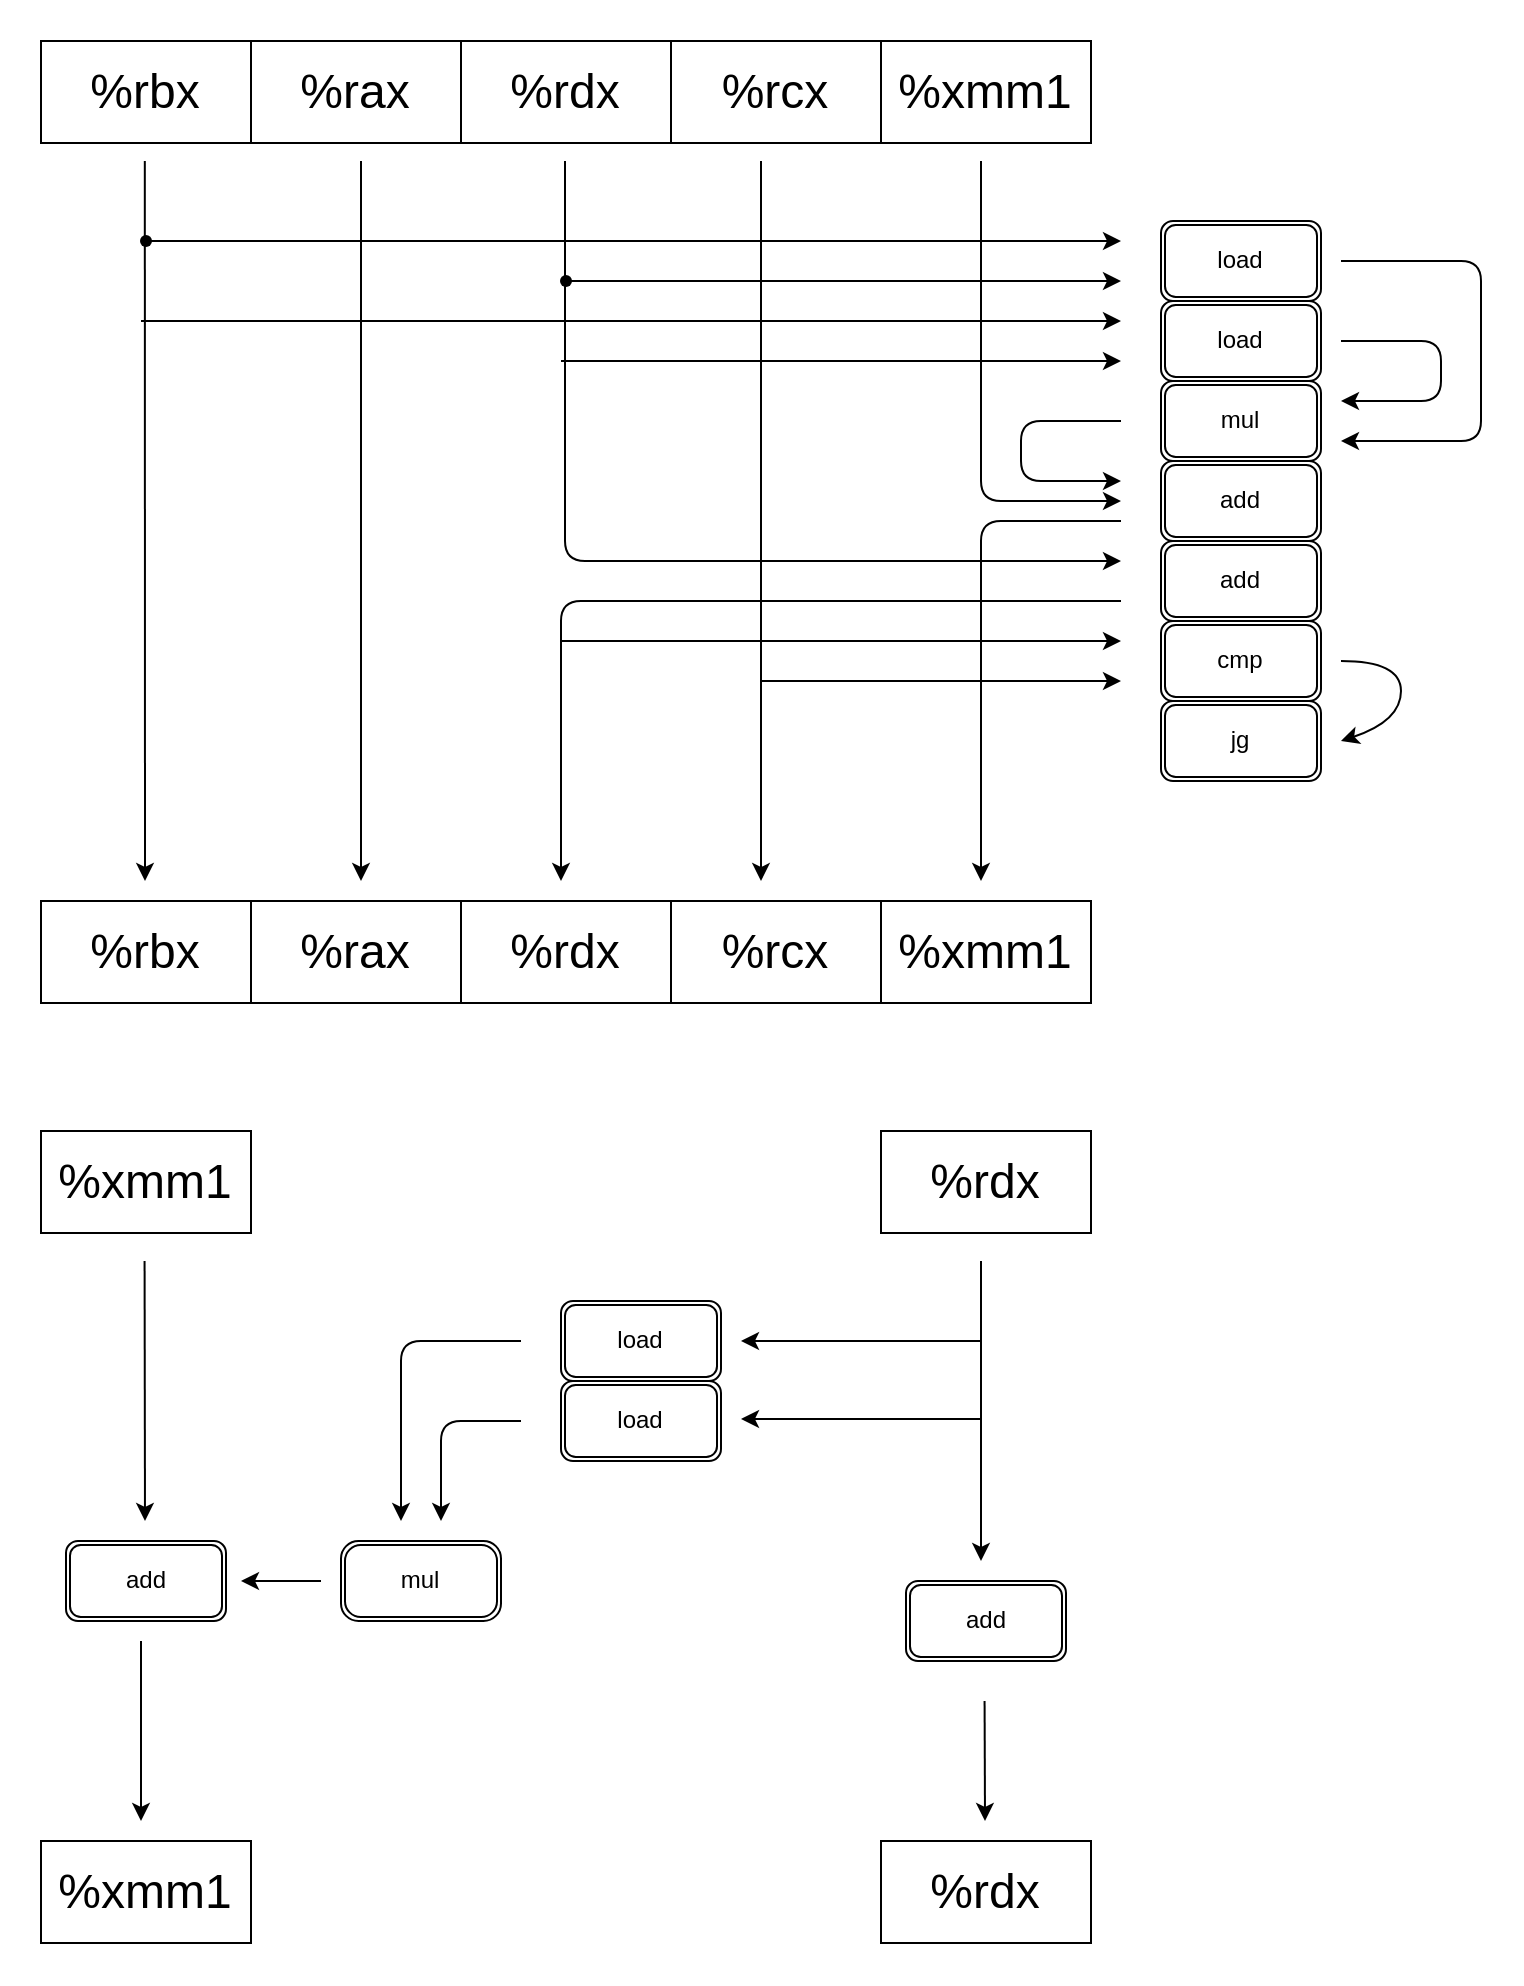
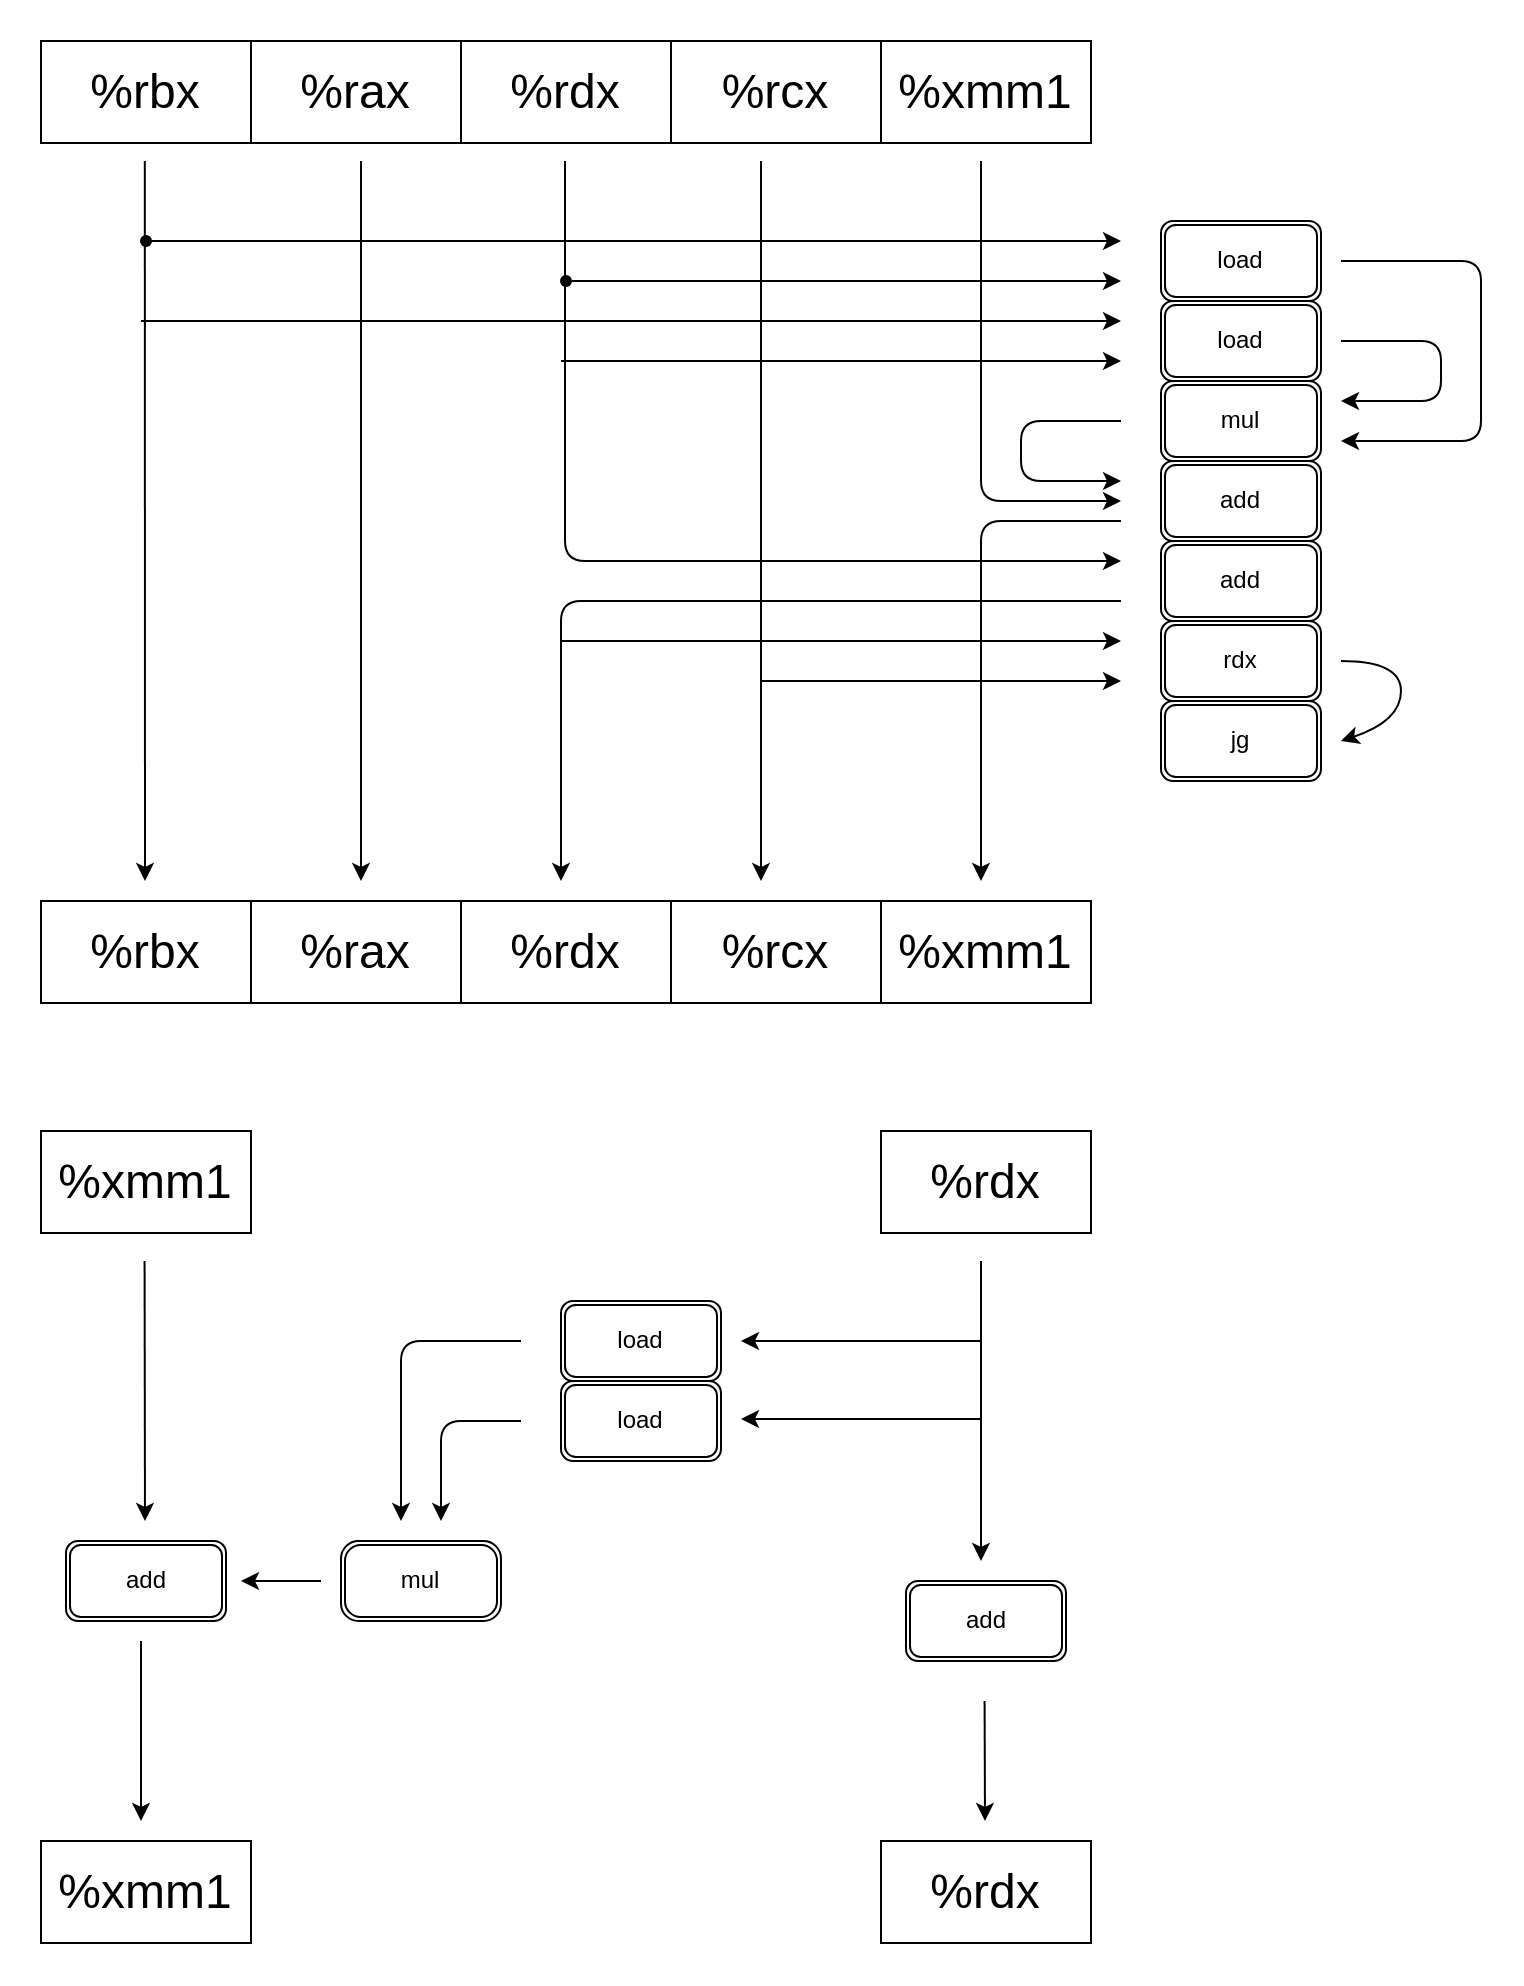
node "cmp": label "cmp" -> "rdx"
